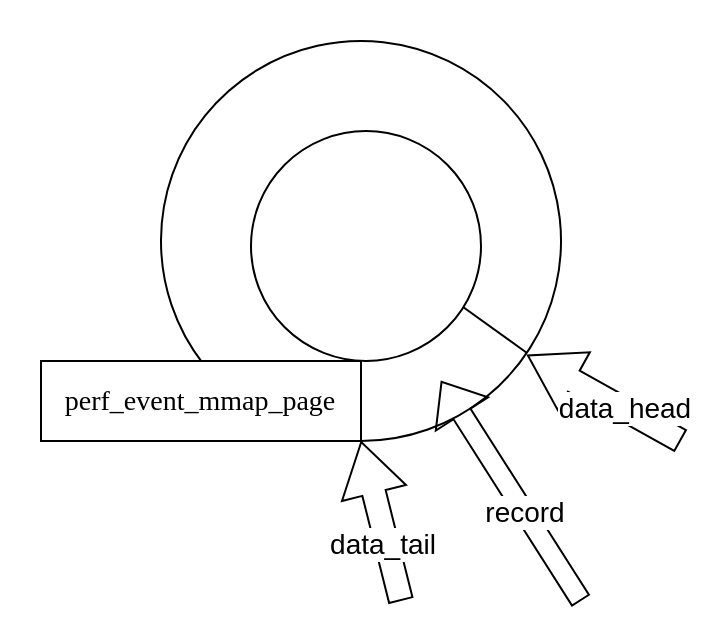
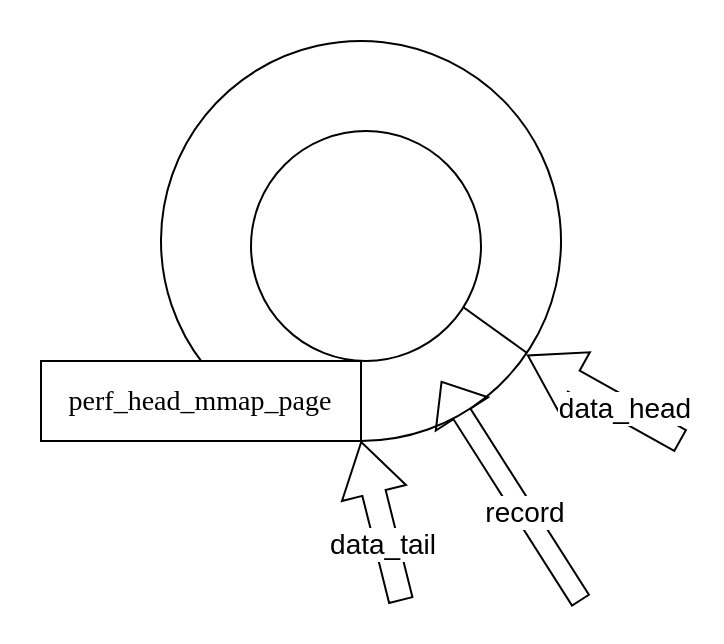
node "perf_event_mmap_page": label "perf_event_mmap_page" -> "perf_head_mmap_page"
